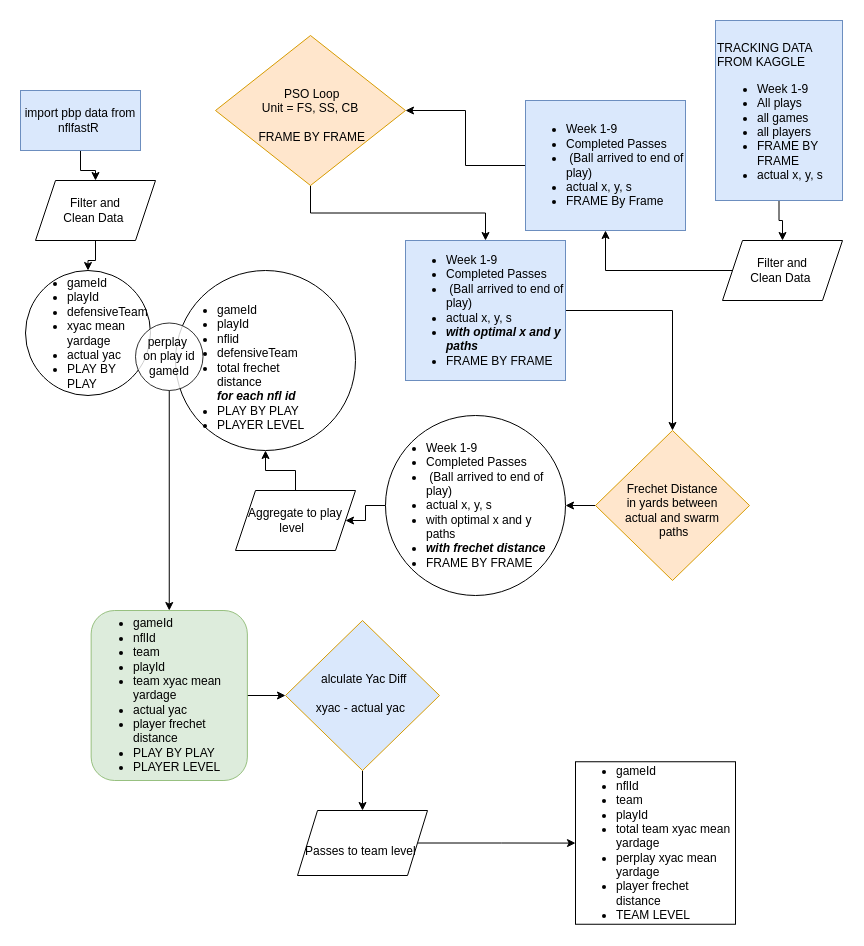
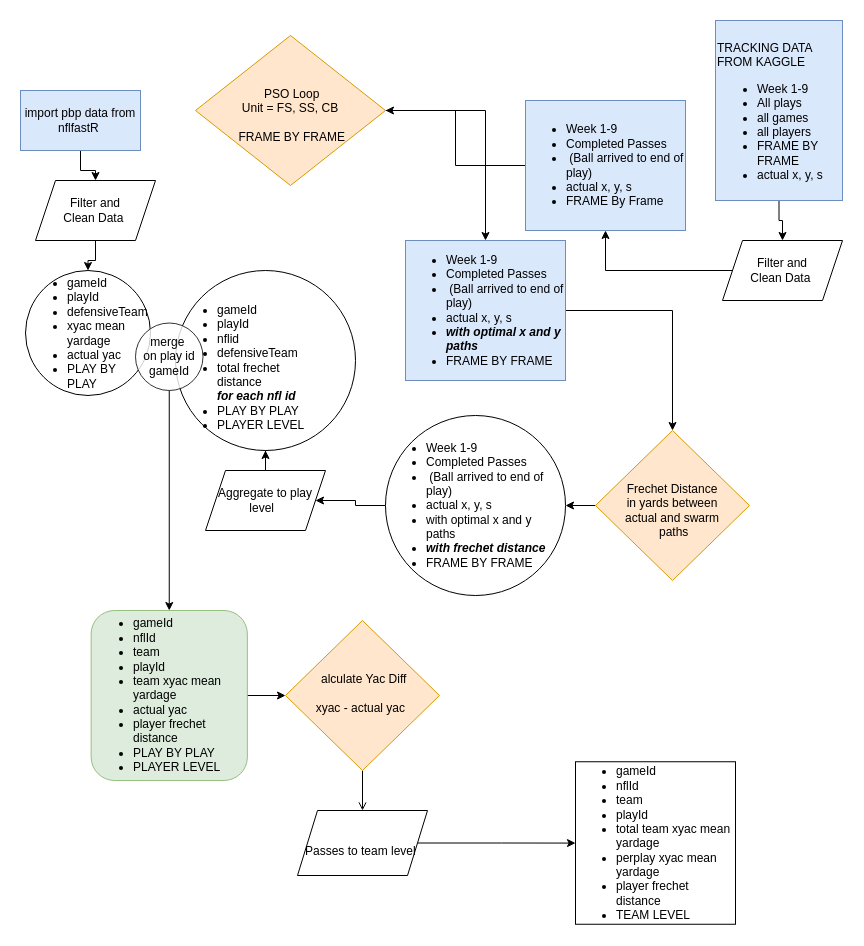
node "PSO Loop Unit = FS, SS, CB FRAME BY FRAME": moved (311, 111) -> (291, 111)
node "perplay on play id gameId": label "perplay on play id gameId" -> "merge on play id gameId"
node "Aggregate to play level": moved (296, 521) -> (266, 501)
node "alculate Yac Diff xyac - actual yac": fillcolor #dae8fc -> #ffe6cc
edge "alculate Yac Diff xyac - actual yac" -> "Passes to team level": arrowhead classic -> open
